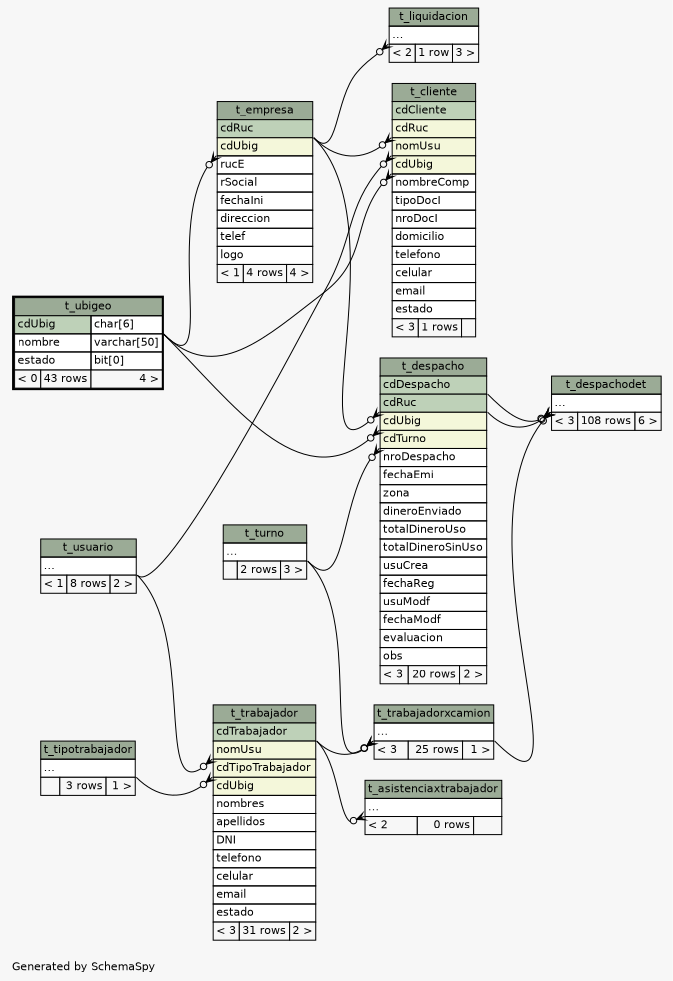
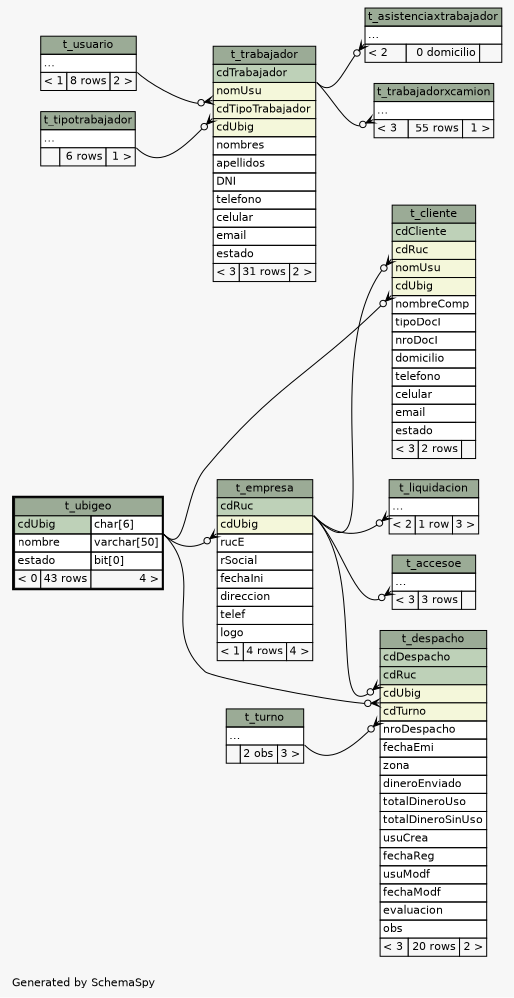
node "t_cliente": text "1 rows" -> "2 rows"
edge "t_usuario" -> "t_cliente": removed
node "t_despachodet": removed
node "t_turno": text "2 rows" -> "2 obs"
node "t_accesoe": added
edge "t_turno" -> "t_trabajadorxcamion": removed
node "t_trabajadorxcamion": text "25 rows" -> "55 rows"
node "t_tipotrabajador": text "3 rows" -> "6 rows"
node "t_asistenciaxtrabajador": text "0 rows" -> "0 domicilio"
